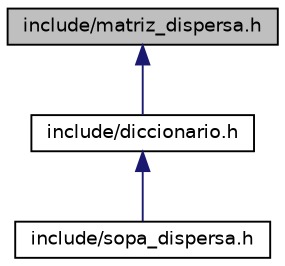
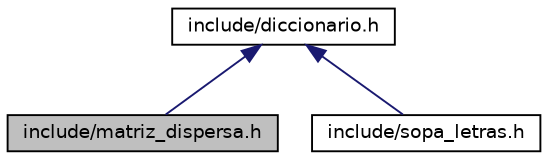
edge "include/diccionario.h" -> "include/matriz_dispersa.h": reversed
node "include/sopa_dispersa.h": label "include/sopa_dispersa.h" -> "include/sopa_letras.h"
